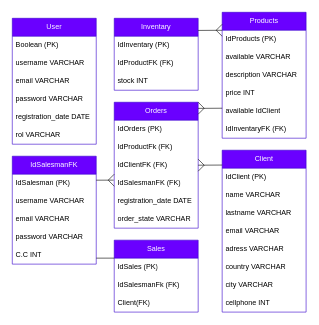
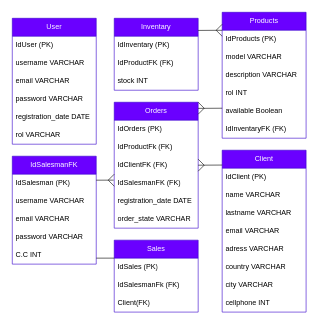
node "Boolean (PK)": label "Boolean (PK)" -> "IdUser (PK)"
node "available VARCHAR": label "available VARCHAR" -> "model VARCHAR"
node "price INT": label "price INT" -> "rol INT"
node "available IdClient": label "available IdClient" -> "available Boolean"
